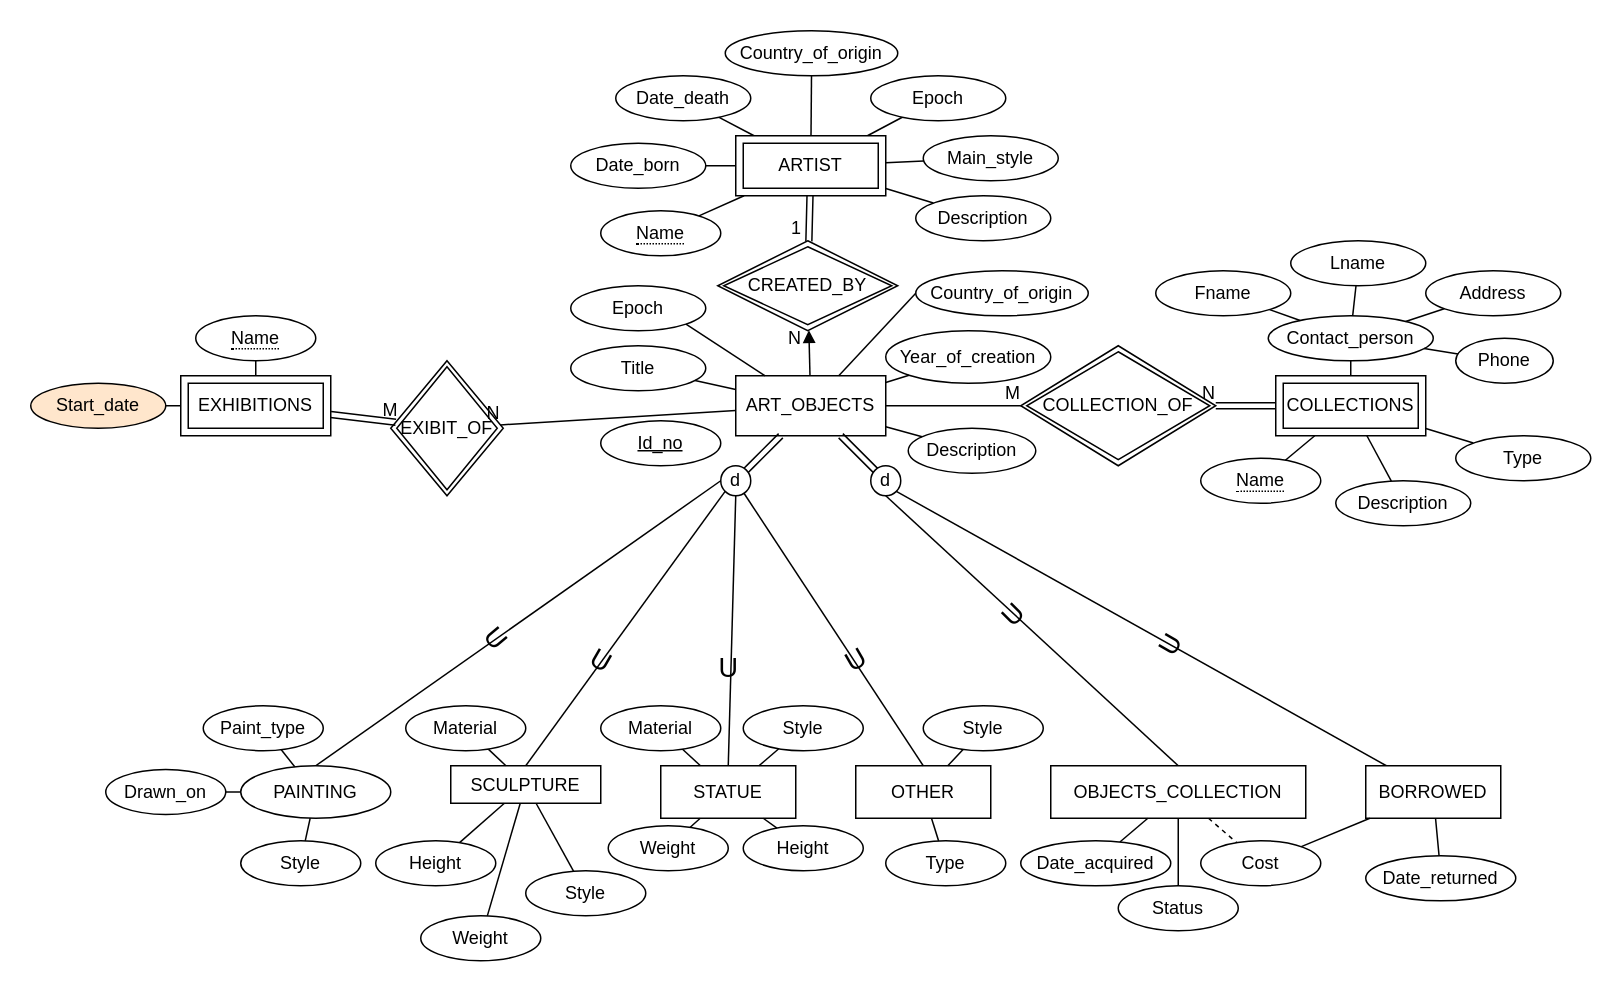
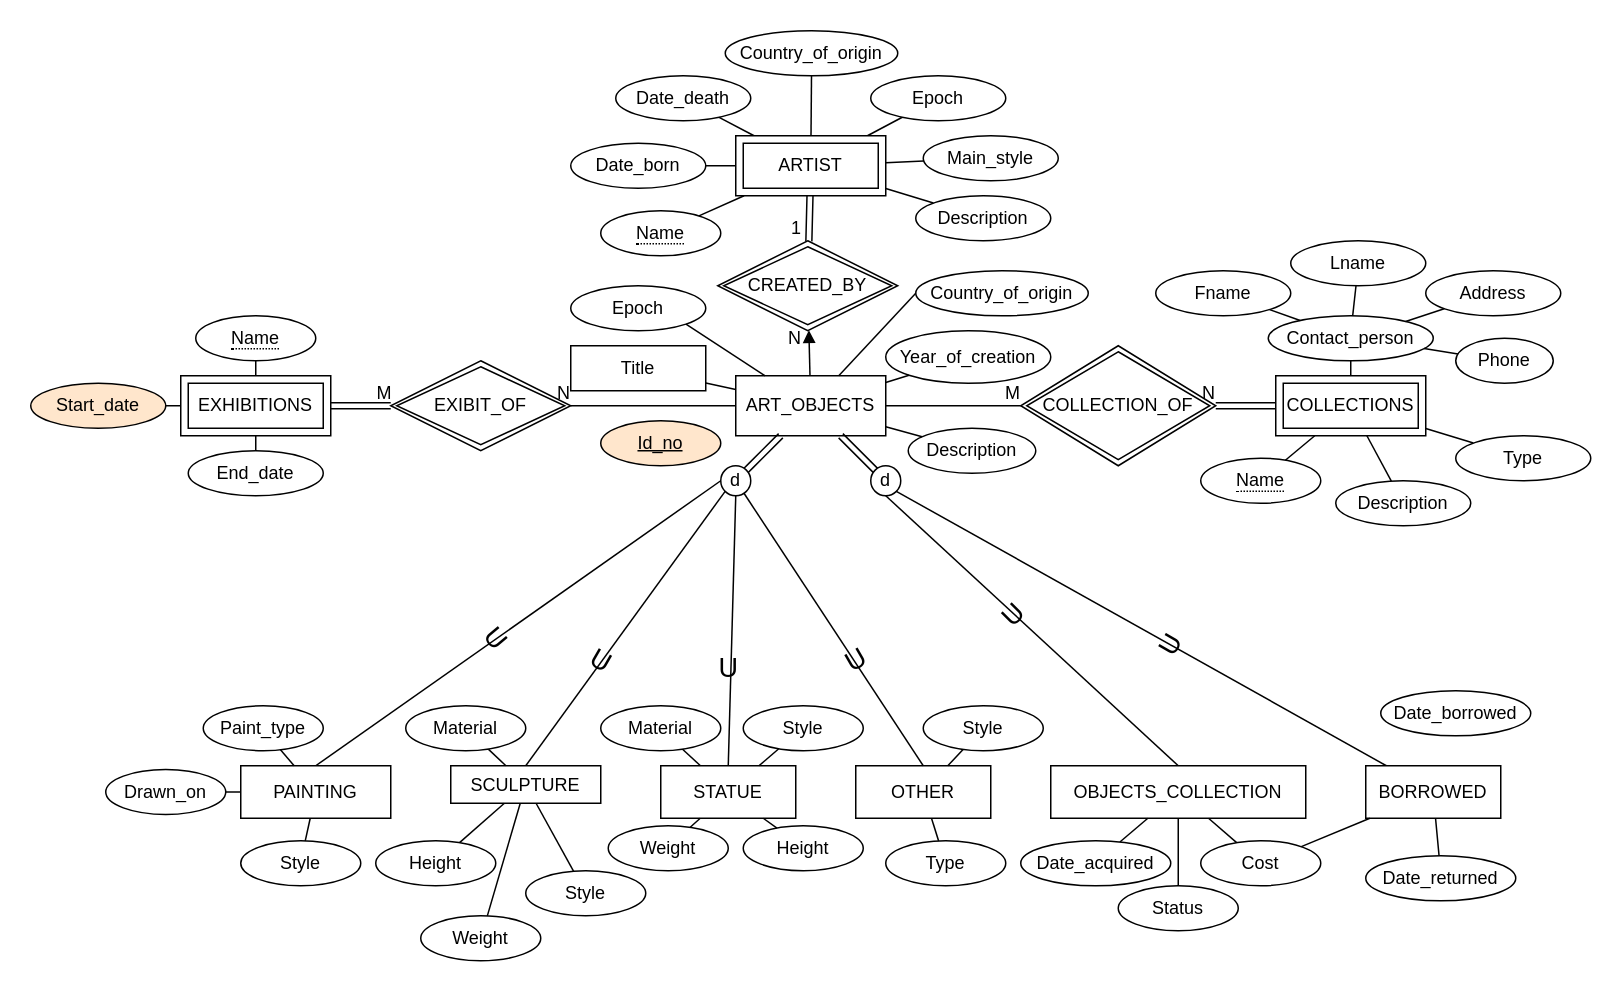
node "Title": shape ellipse -> rectangle
node "EXIBIT_OF": size 113x135 -> 180x90
edge "EXHIBITIONS" -- "End_date": added
node "Id_no": fillcolor #ffffff -> #ffe6cc
node "End_date": added
node "Date_borrowed": added
node "PAINTING": shape ellipse -> rectangle
edge "OBJECTS_COLLECTION" -- "Cost": style dashed -> solid
